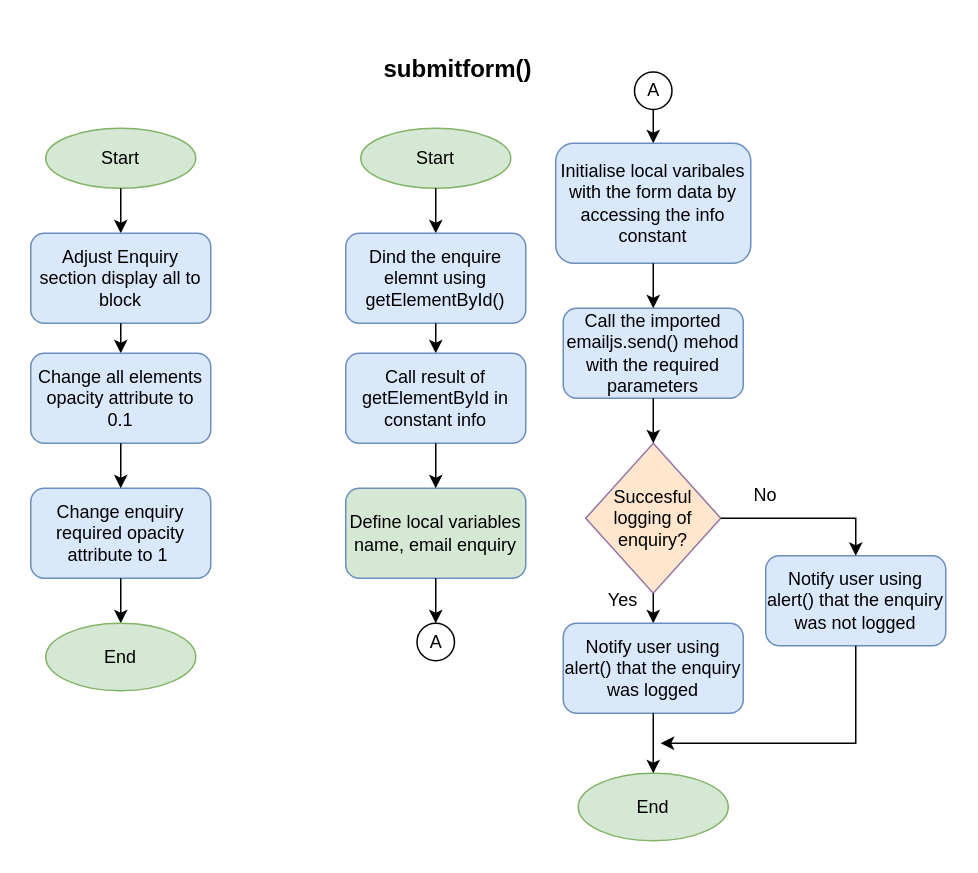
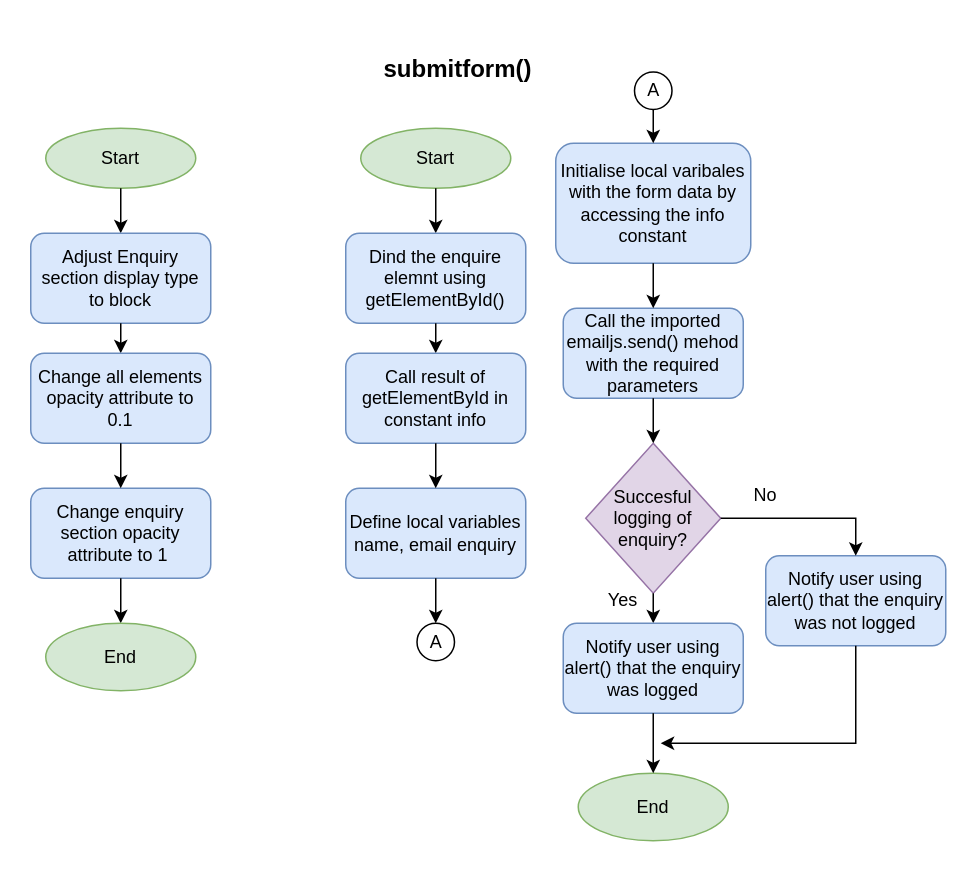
node "Adjust Enquiry section display all to block": label "Adjust Enquiry section display all to block" -> "Adjust Enquiry section display type to block"
node "Succesful logging of enquiry?": fillcolor #ffe6cc -> #e1d5e7
node "Change enquiry required opacity attribute to 1": label "Change enquiry required opacity attribute to 1" -> "Change enquiry section opacity attribute to 1"
node "Define local variables name, email enquiry": fillcolor #d5e8d4 -> #dae8fc
